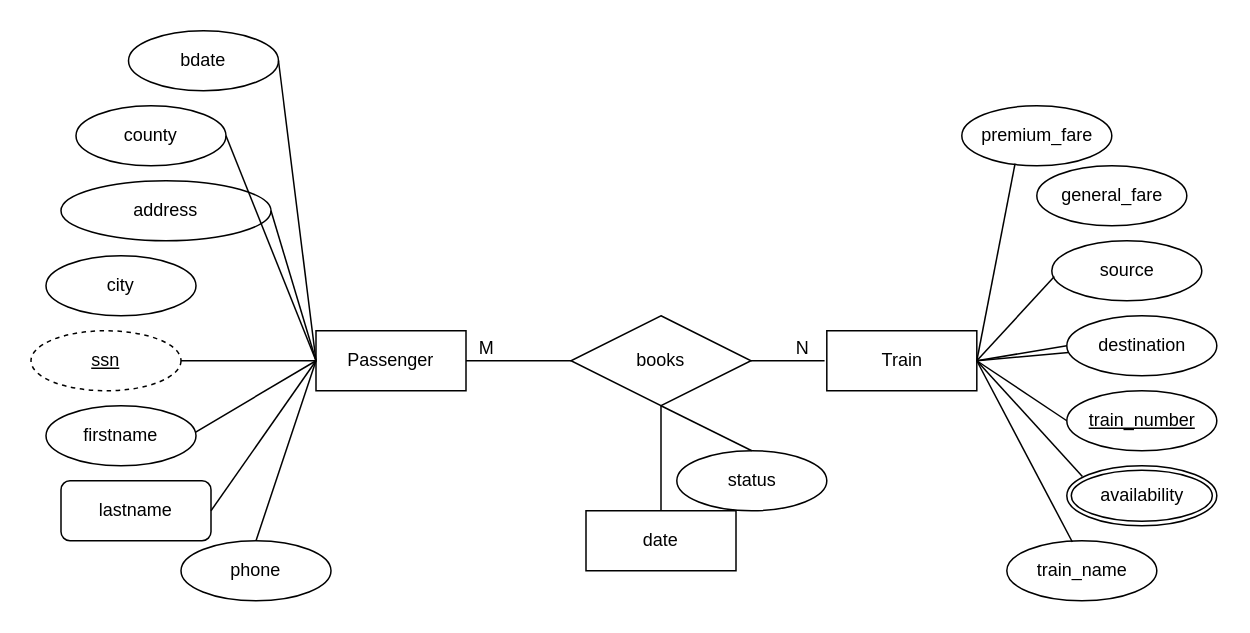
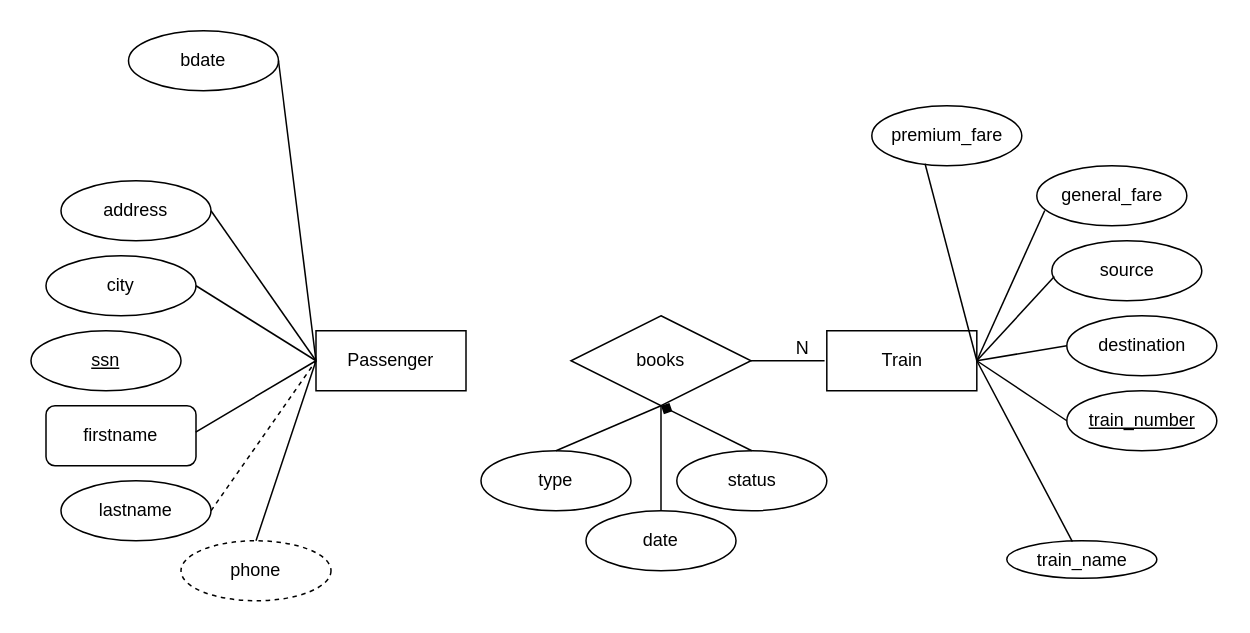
node "county": removed
node "premium_fare": moved (1037, 136) -> (947, 136)
node "address": size 210x60 -> 150x60
edge "county" -- "Passenger": removed
edge "city" -- "Passenger": added
edge "destination" -- "Train": now "general_fare" -- "Train"
node "ssn": style dashed -> solid
edge "ssn" -- "Passenger": removed
edge "Passenger" -- "books": removed, label "M"
edge "books" -- "status": arrowhead none -> diamond
edge "Train" -- "availability": removed
edge "books" -- "type": added
node "firstname": shape ellipse -> rounded rectangle
edge "Passenger" -- "lastname": style solid -> dashed
node "type": added
node "availability": removed
node "lastname": shape rounded rectangle -> ellipse
node "date": shape rectangle -> ellipse
node "phone": style solid -> dashed
node "train_name": size 150x60 -> 150x38
